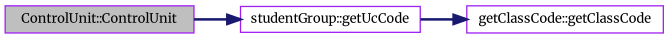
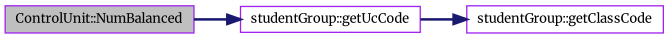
node "ControlUnit::ControlUnit": label "ControlUnit::ControlUnit" -> "ControlUnit::NumBalanced"
node "getClassCode::getClassCode": label "getClassCode::getClassCode" -> "studentGroup::getClassCode"
